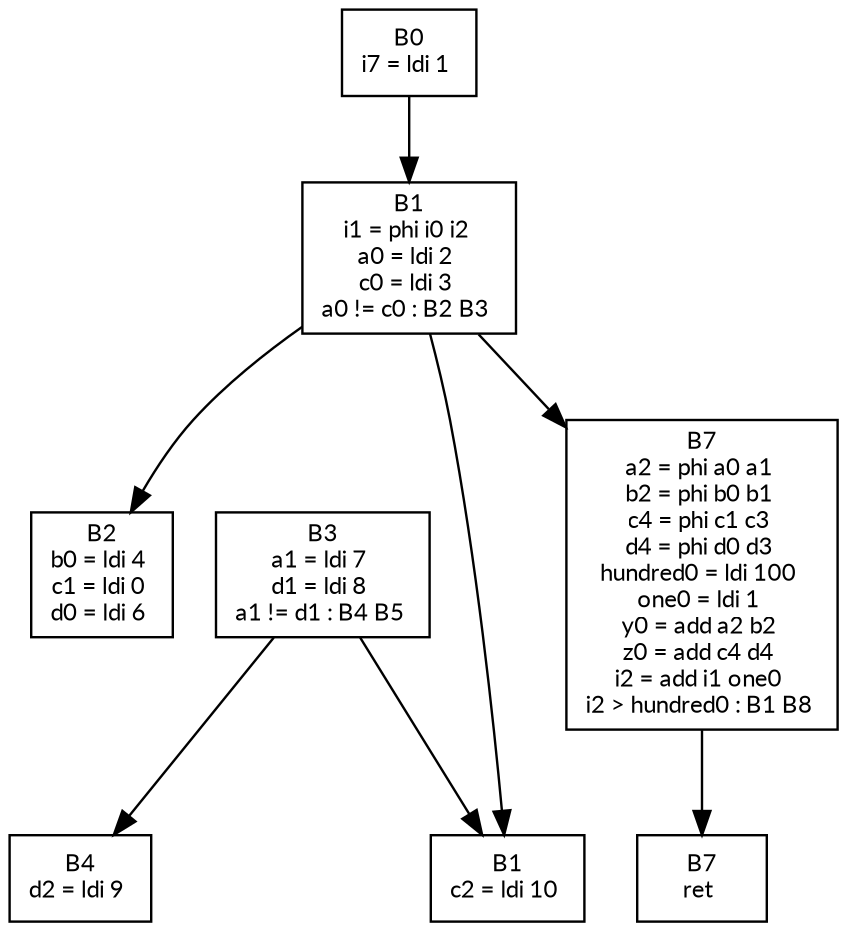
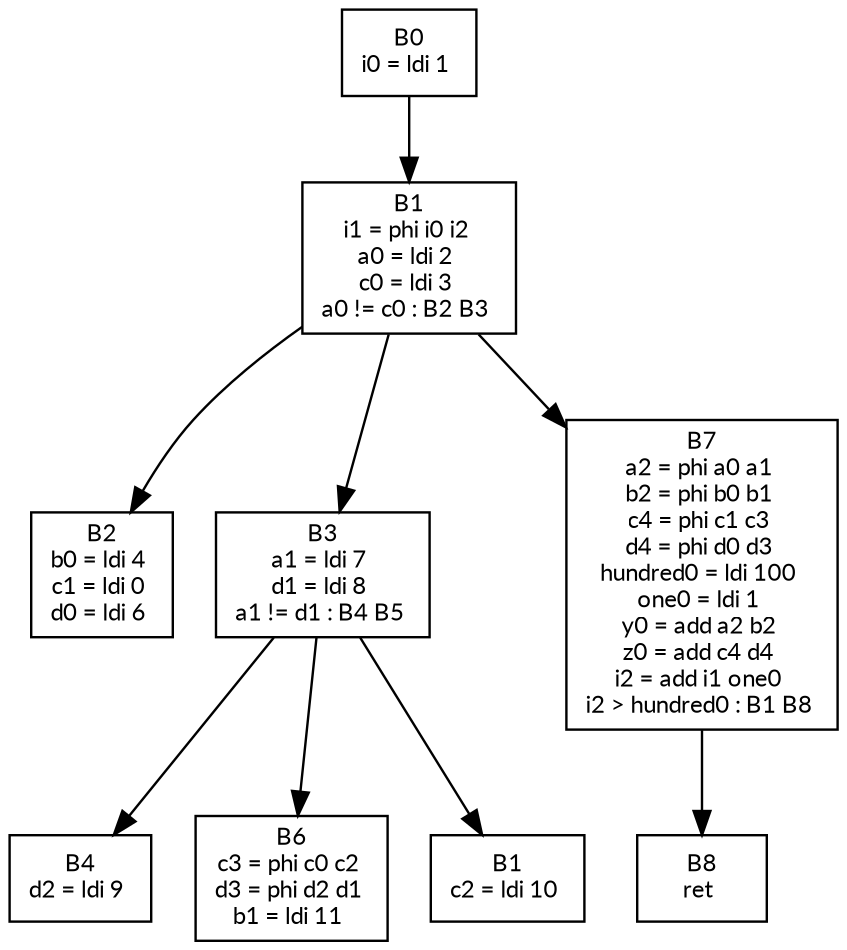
node "B0 i7 = ldi 1": label "B0 i7 = ldi 1" -> "B0 i0 = ldi 1"
edge "B1 i1 = phi i0 i2 a0 = ldi 2 c0 = ldi 3 a0 != c0 : B2 B3" -> "B1 c2 = ldi 10": now "B1 i1 = phi i0 i2 a0 = ldi 2 c0 = ldi 3 a0 != c0 : B2 B3" -> "B3 a1 = ldi 7 d1 = ldi 8 a1 != d1 : B4 B5"
node "B6 c3 = phi c0 c2 d3 = phi d2 d1 b1 = ldi 11": added
node "B7 ret": label "B7 ret" -> "B8 ret"
